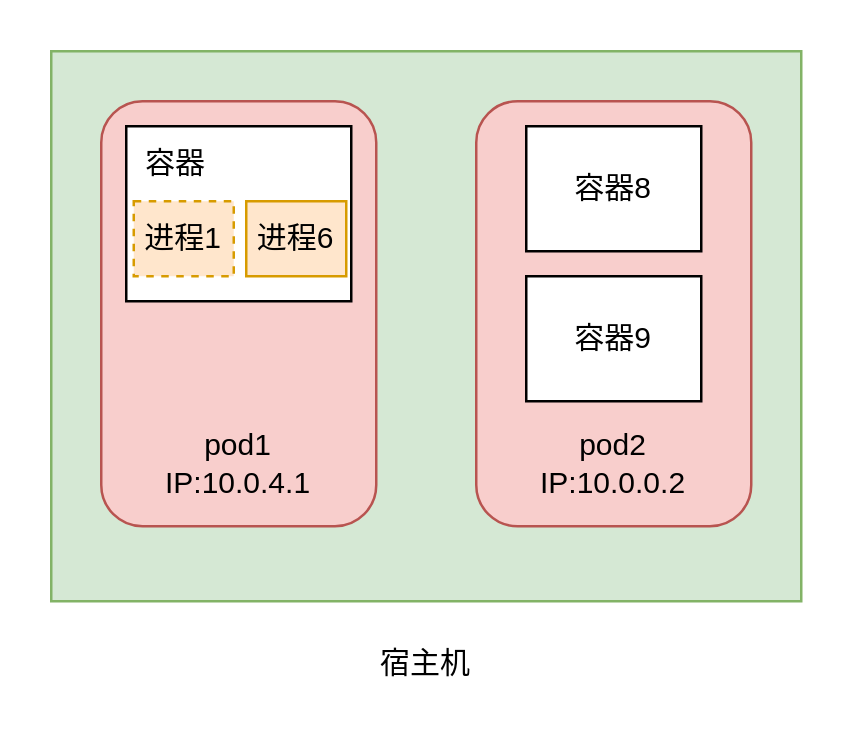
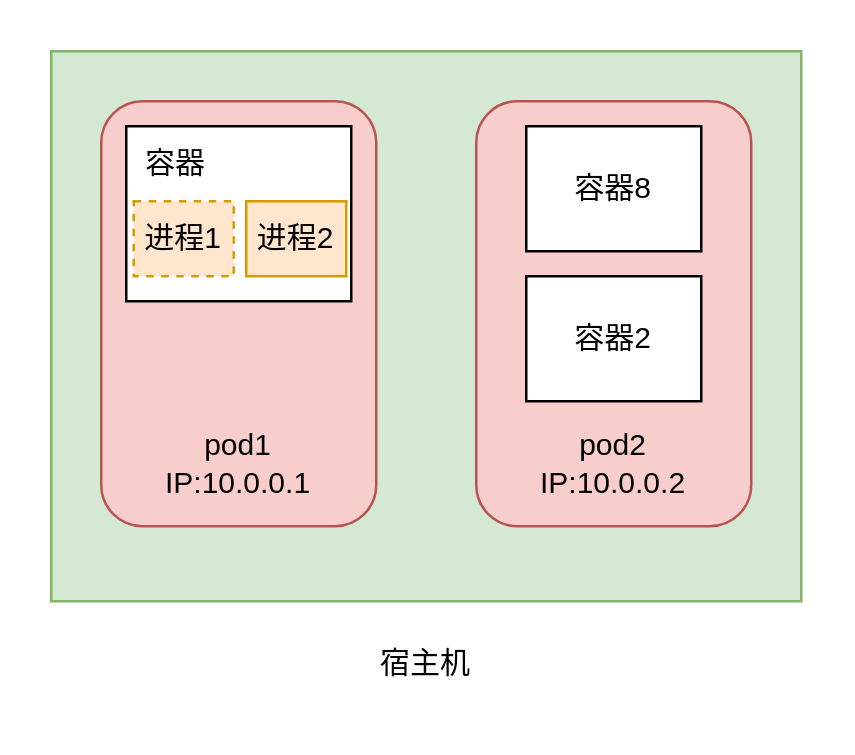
node "进程6": label "进程6" -> "进程2"
node "容器9": label "容器9" -> "容器2"
node "pod1 IP:10.0.4.1": label "pod1 IP:10.0.4.1" -> "pod1 IP:10.0.0.1"
